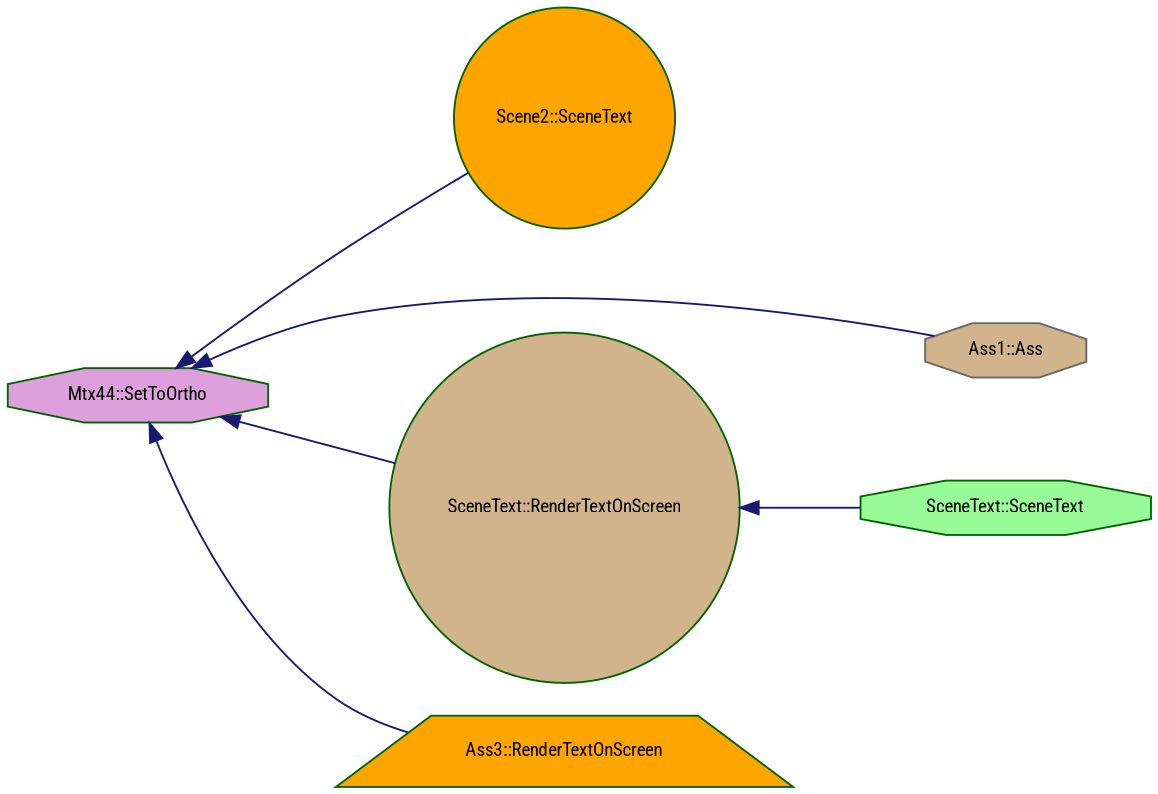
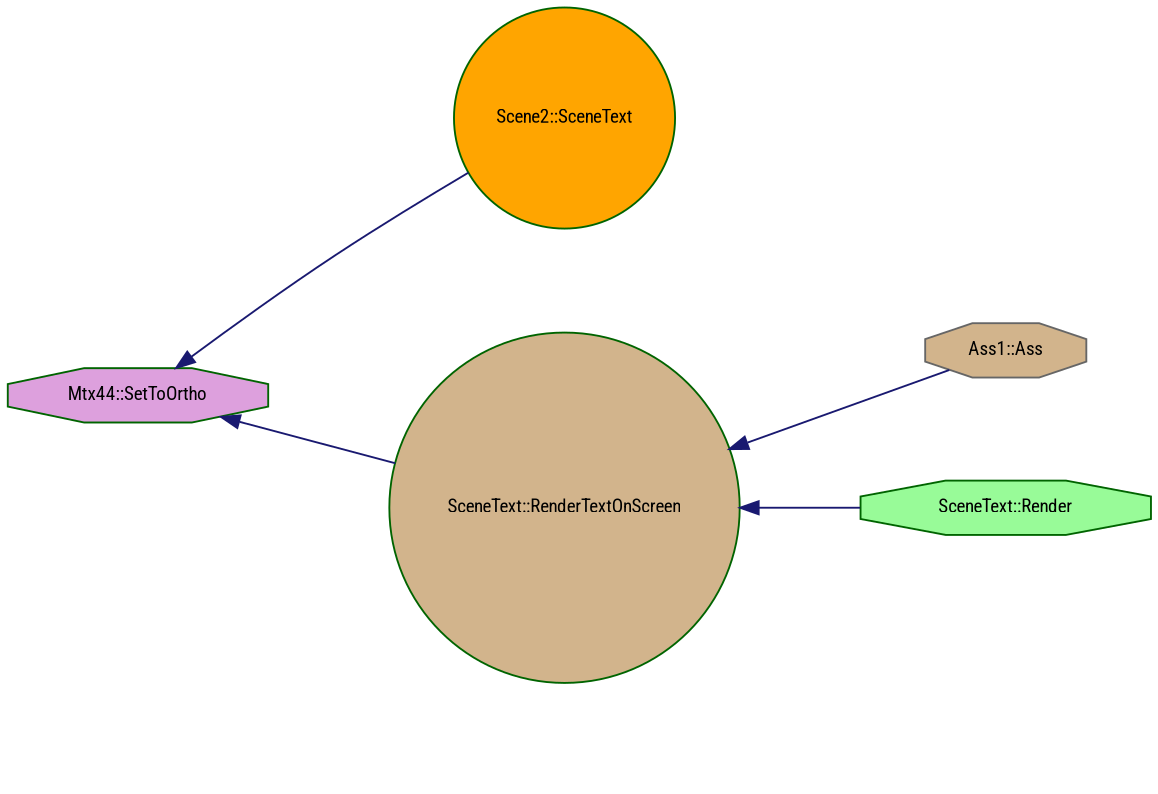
edge "Ass1::Ass" -> "Mtx44::SetToOrtho": now "Ass1::Ass" -> "SceneText::RenderTextOnScreen"
node "SceneText::SceneText": label "SceneText::SceneText" -> "SceneText::Render"
node "Ass3::RenderTextOnScreen": removed
